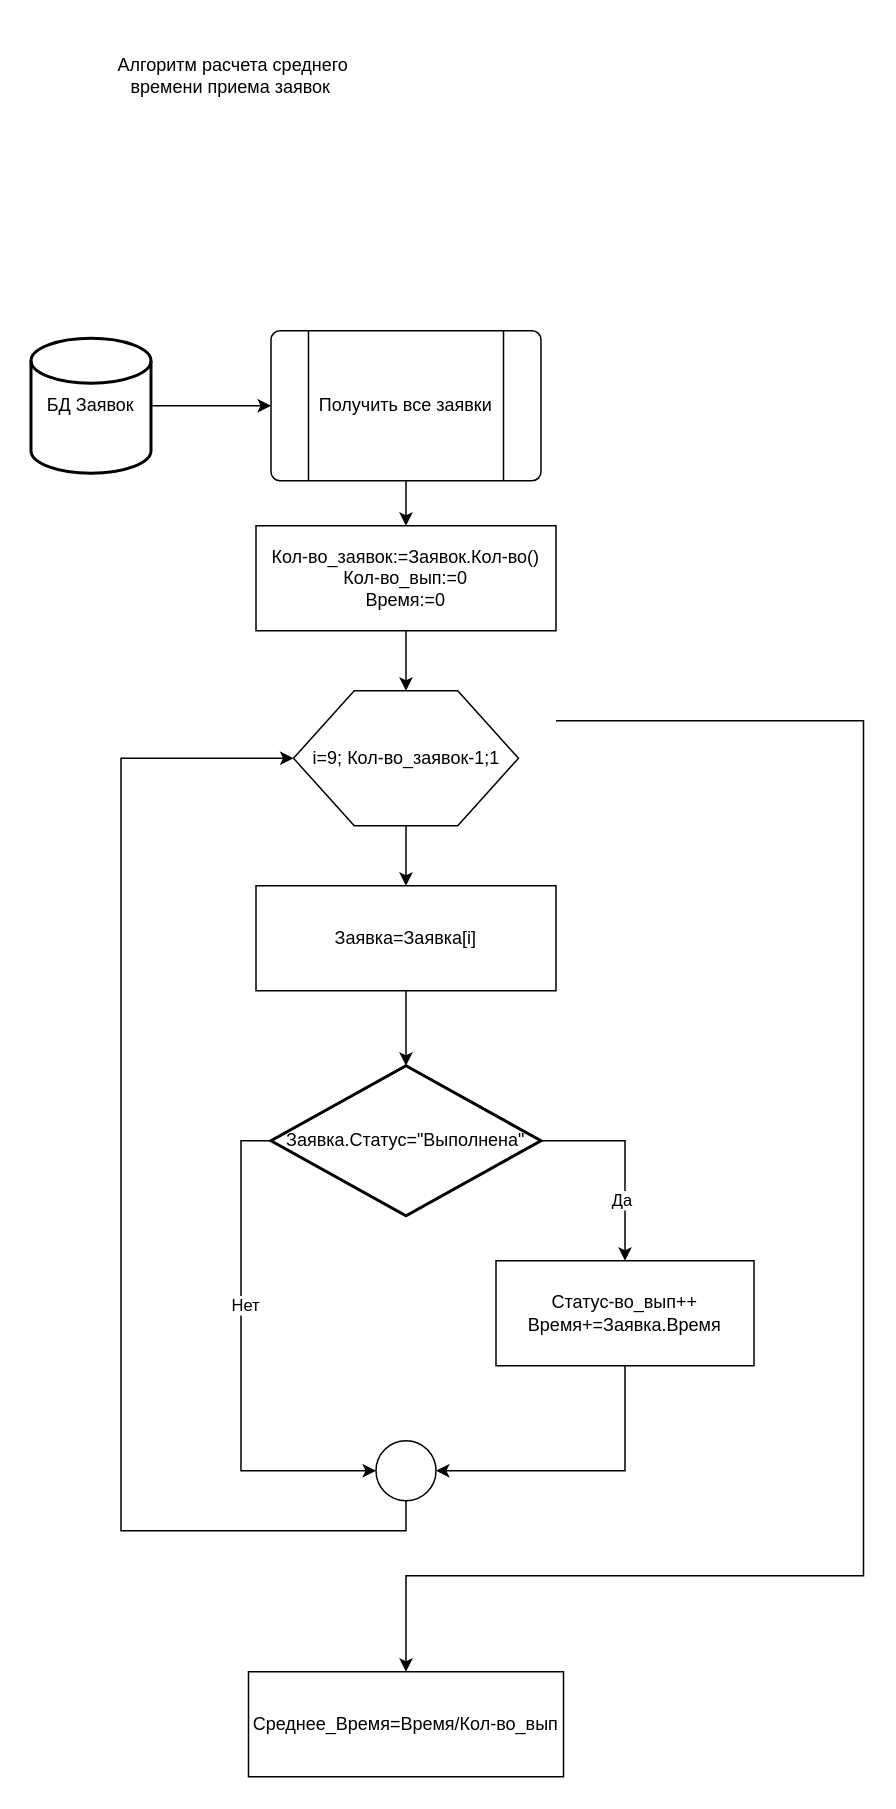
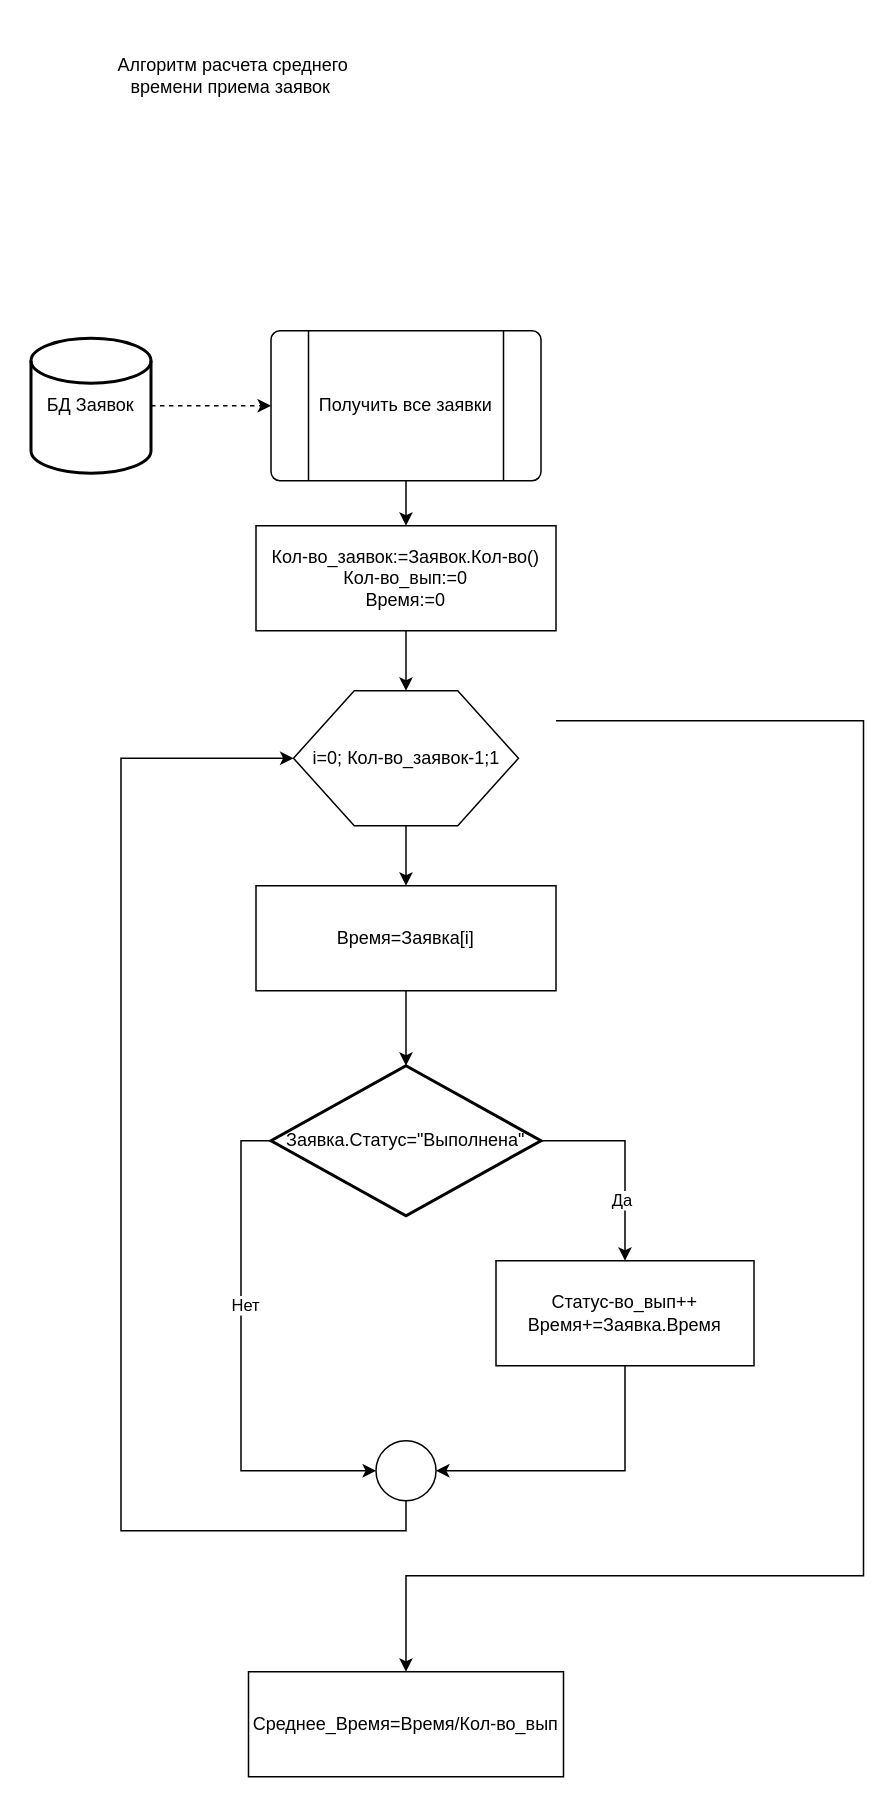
edge "БД Заявок" -> "Получить все заявки": style solid -> dashed
node "i=9; Кол-во_заявок-1;1": label "i=9; Кол-во_заявок-1;1" -> "i=0; Кол-во_заявок-1;1"
node "Заявка=Заявка[i]": label "Заявка=Заявка[i]" -> "Время=Заявка[i]"
